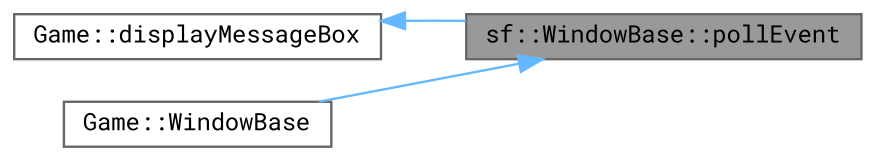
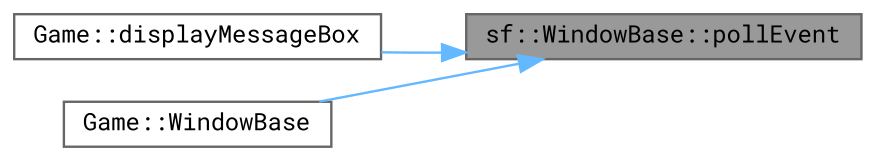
edge "sf::WindowBase::pollEvent" -> "Game::displayMessageBox": reversed
